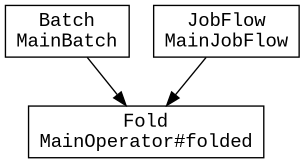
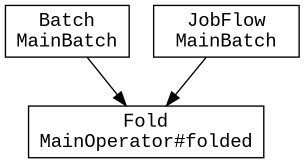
node "JobFlow MainJobFlow": label "JobFlow MainJobFlow" -> "JobFlow MainBatch"
